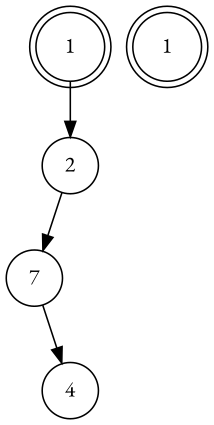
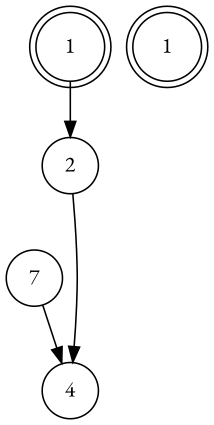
edge "2" -> "7": now "2" -> "4"
